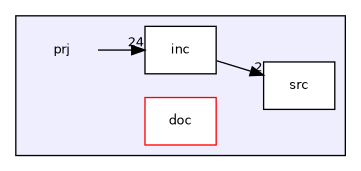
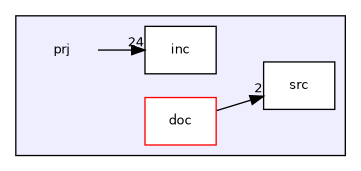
edge "inc" -> "src": now "doc" -> "src"
